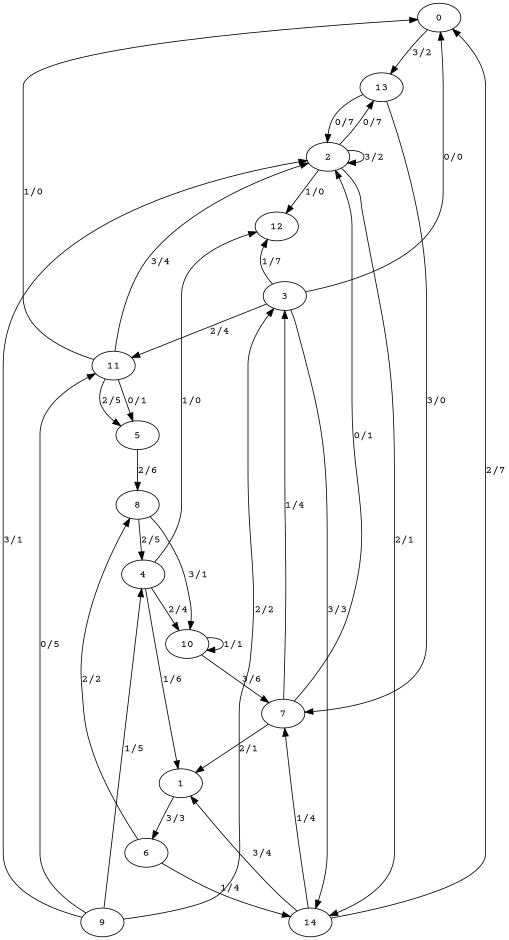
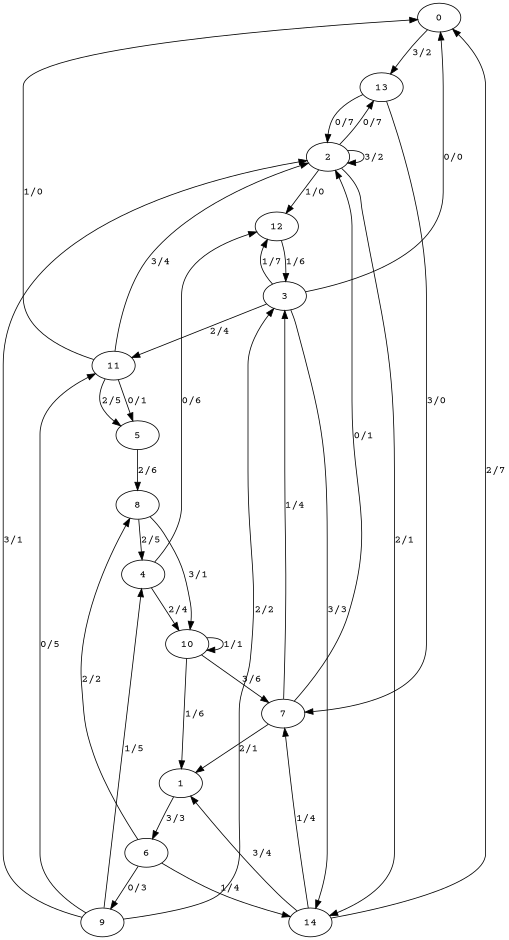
edge "12" -> "3": added, label "1/6"
edge "4" -> "12": label "1/0" -> "0/6"
edge "4" -> "1": now "10" -> "1"
edge "6" -> "9": added, label "0/3"
